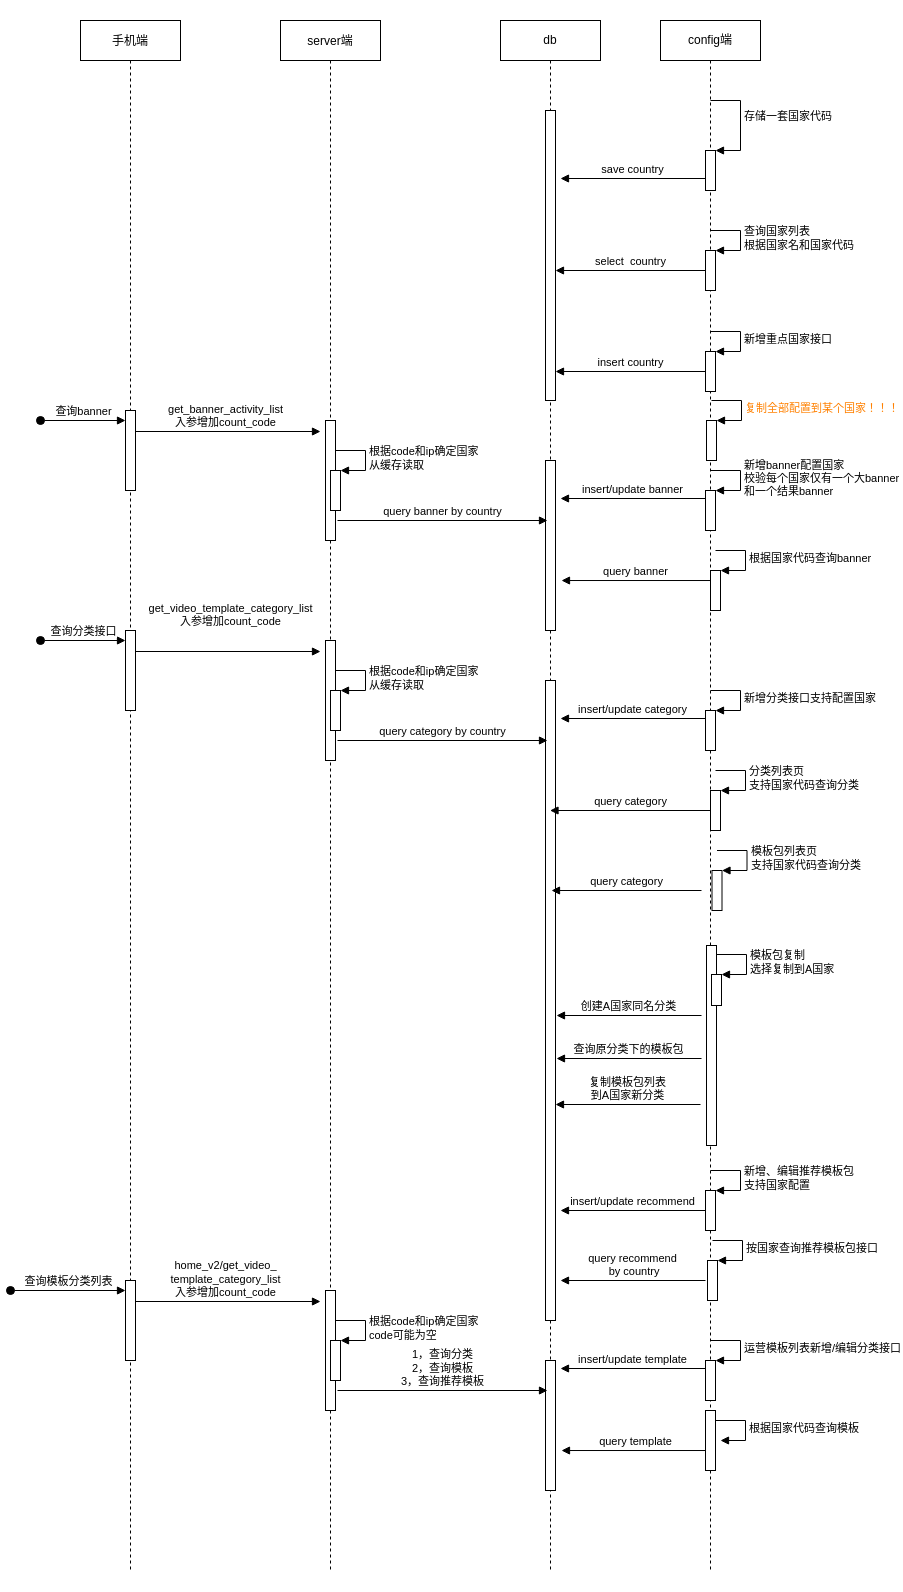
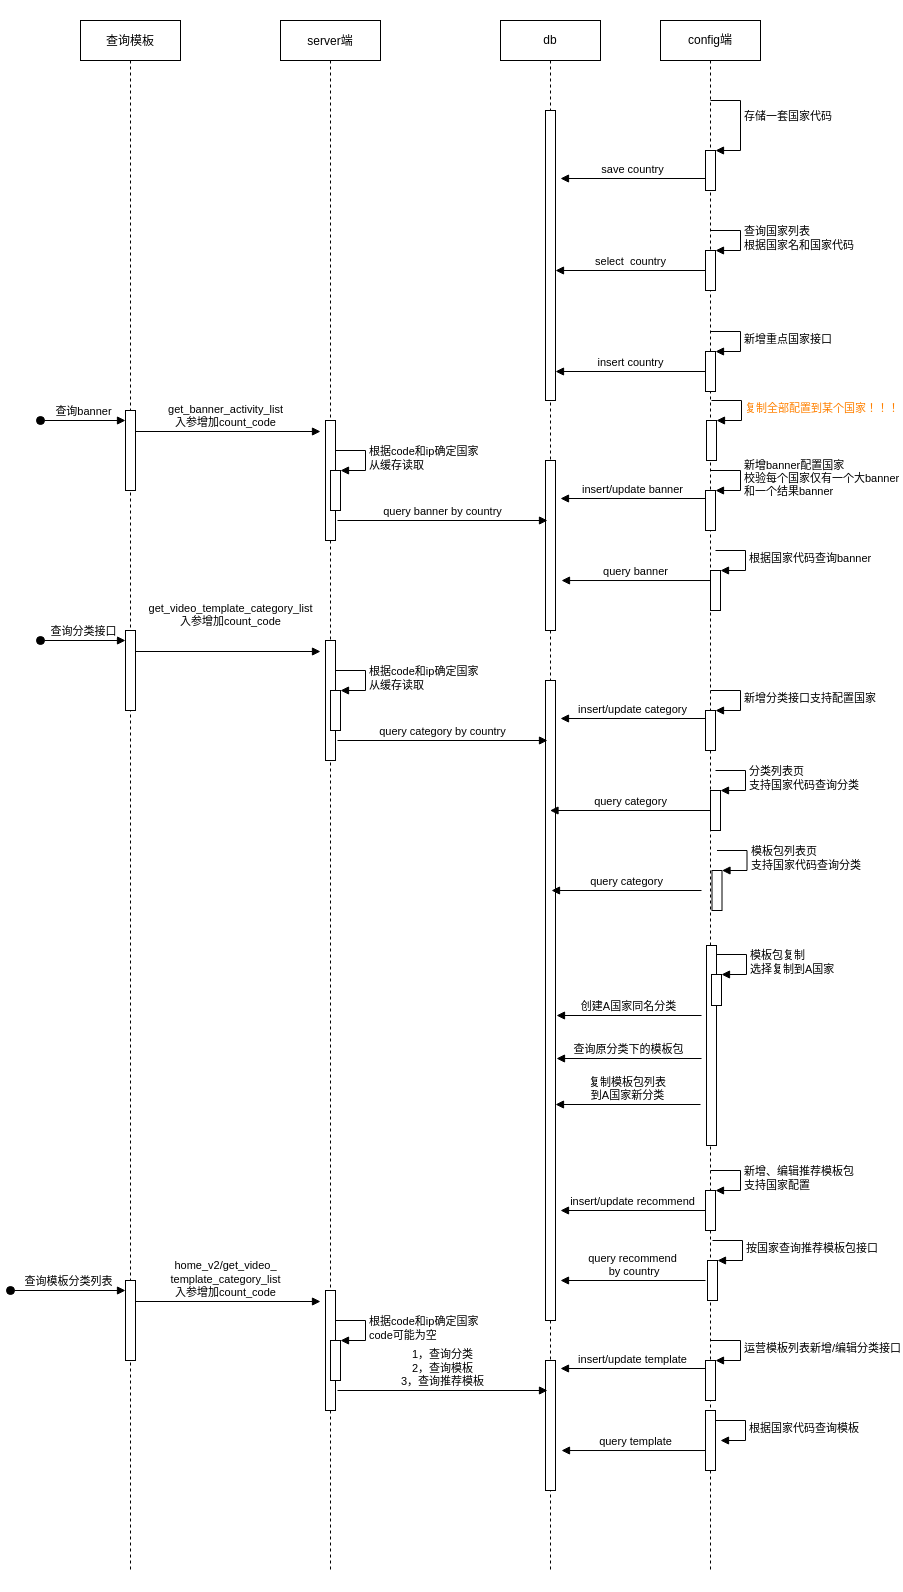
node "手机端": label "手机端" -> "查询模板"
